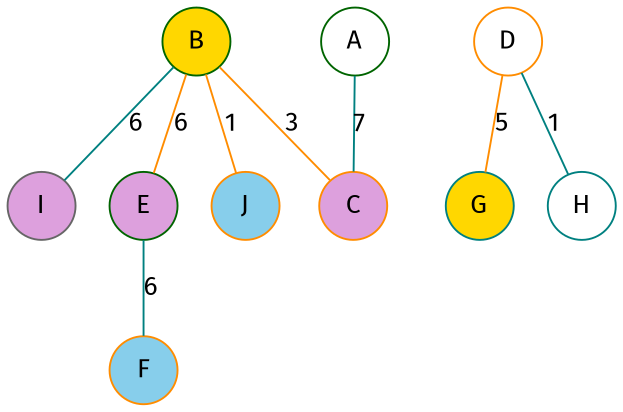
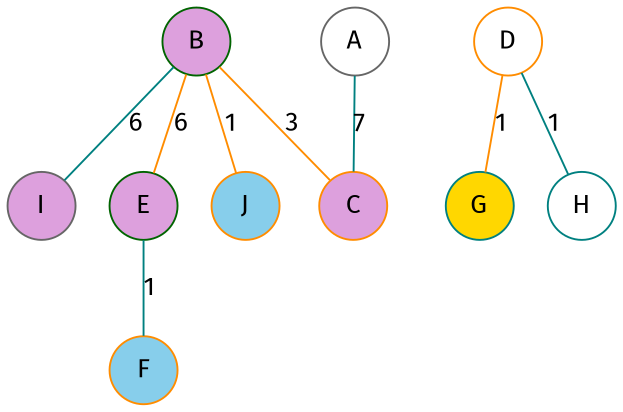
node "B": fillcolor gold -> plum
node "A": color darkgreen -> gray40
edge "D" -- "G": label "5" -> "1"
edge "E" -- "F": label "6" -> "1"
